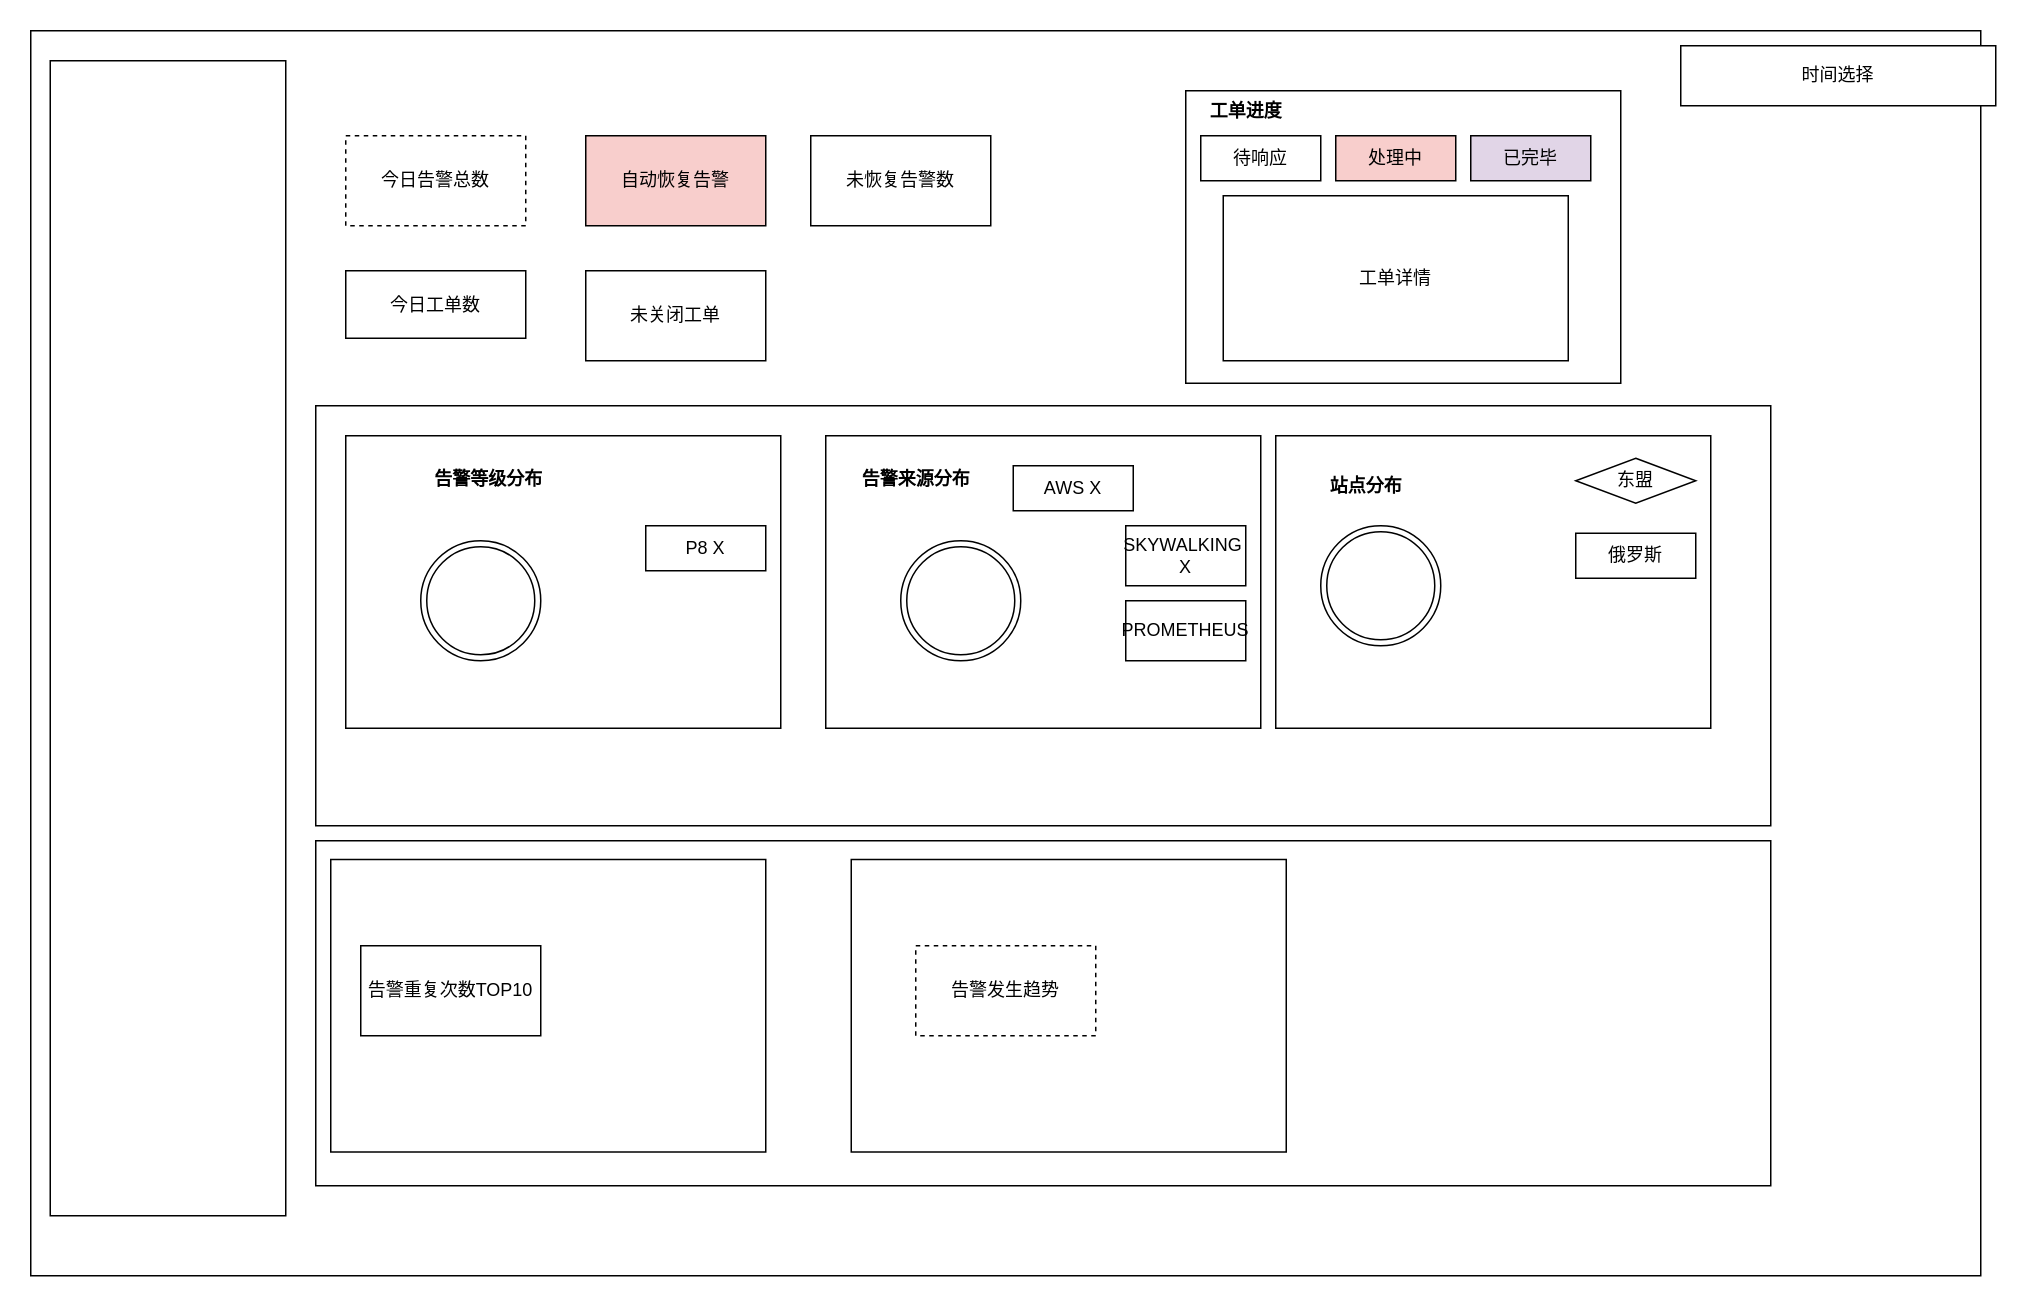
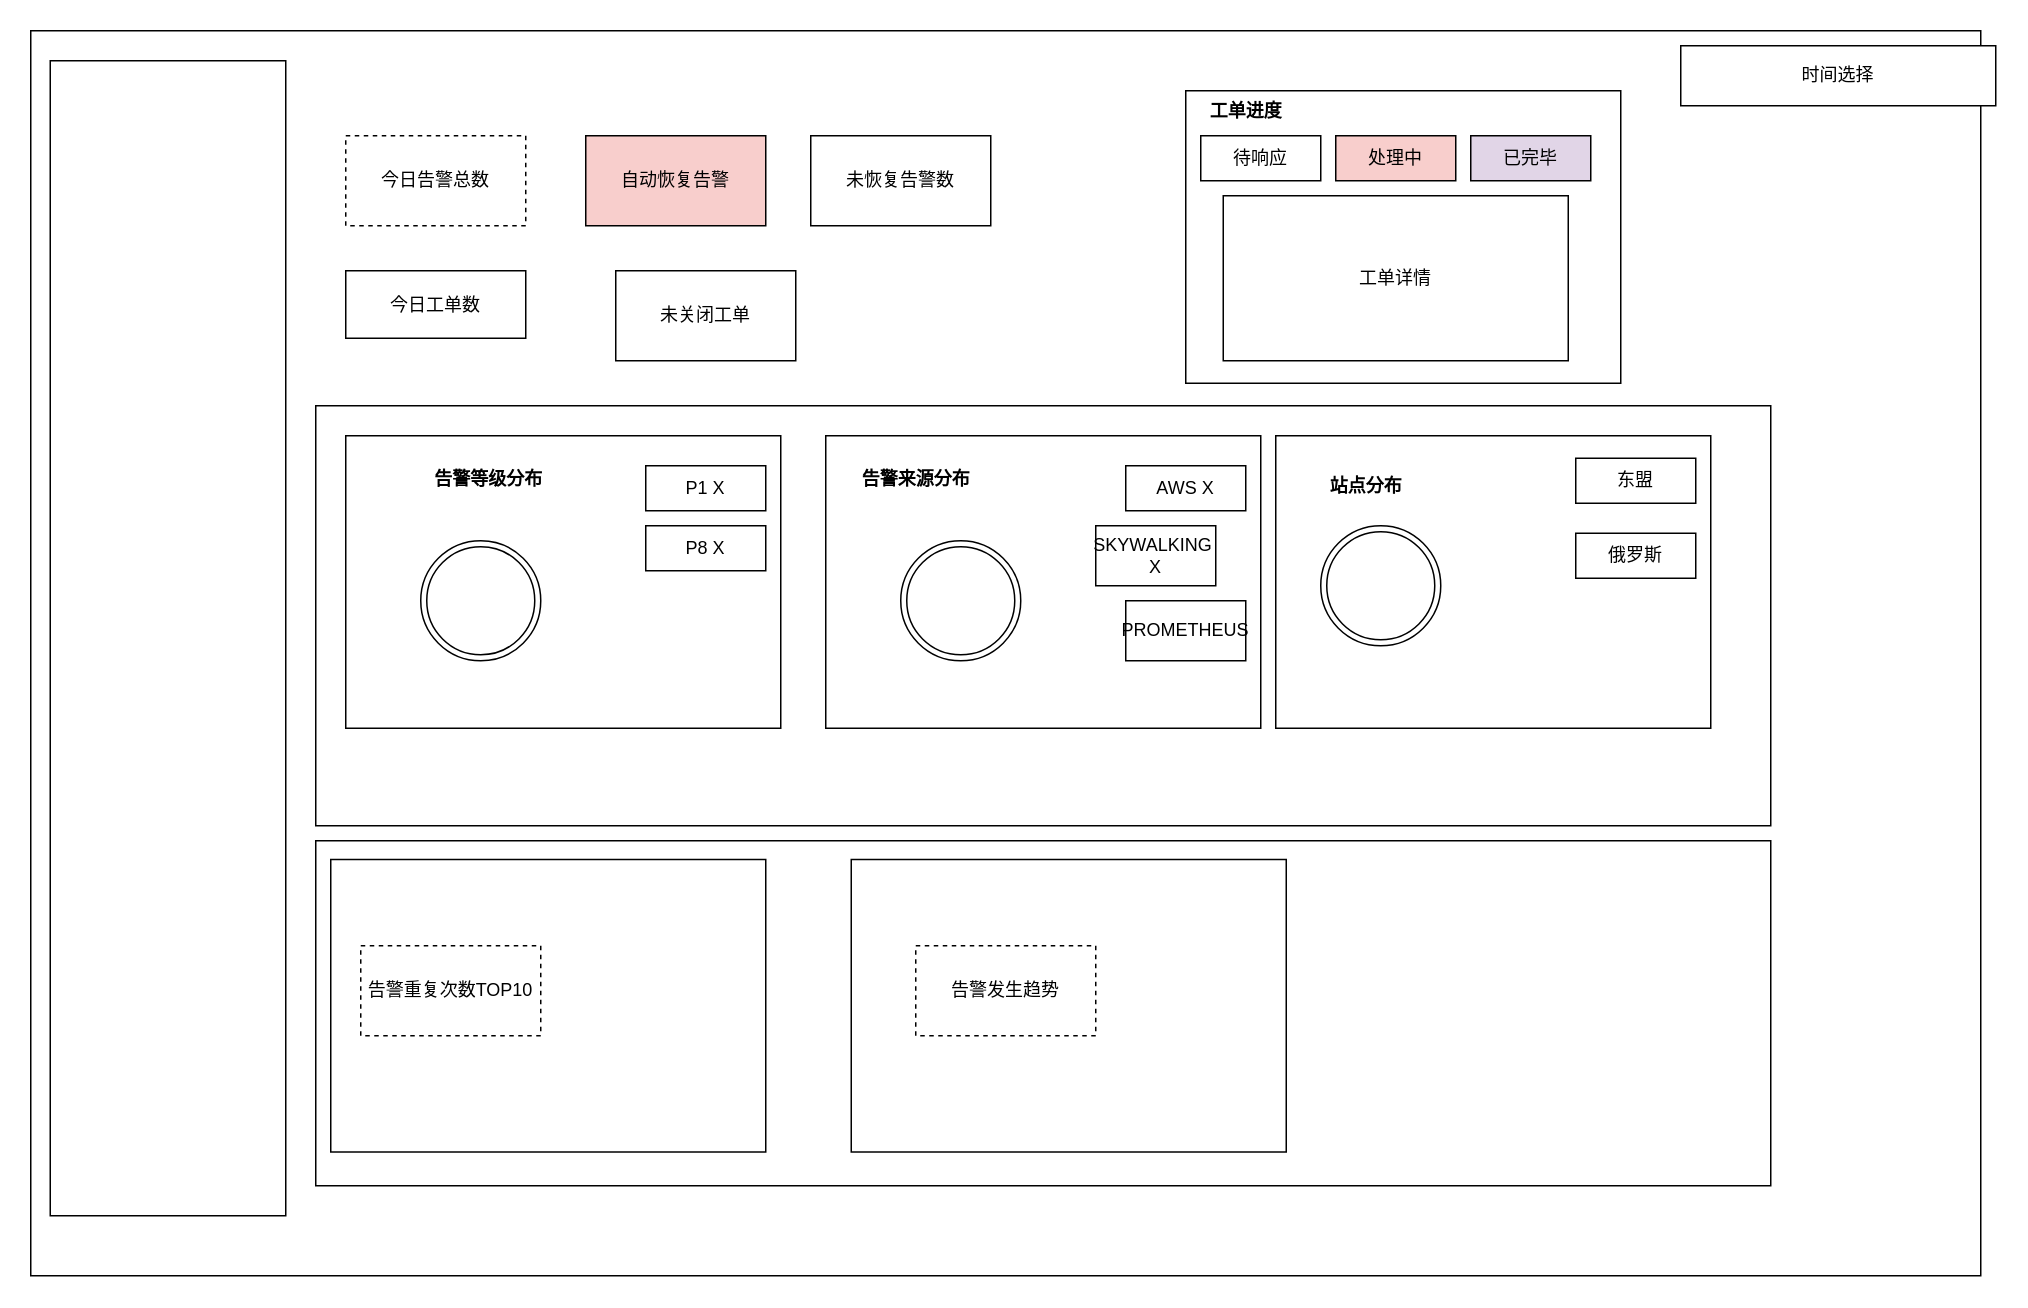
node "未关闭工单": moved (676, 316) -> (706, 316)
node "东盟": shape diamond -> rectangle
node "P1 X": added
node "AWS X": moved (1073, 488) -> (1186, 488)
node "SKYWALKING X": moved (1186, 556) -> (1156, 556)
node "告警重复次数TOP10": style solid -> dashed
